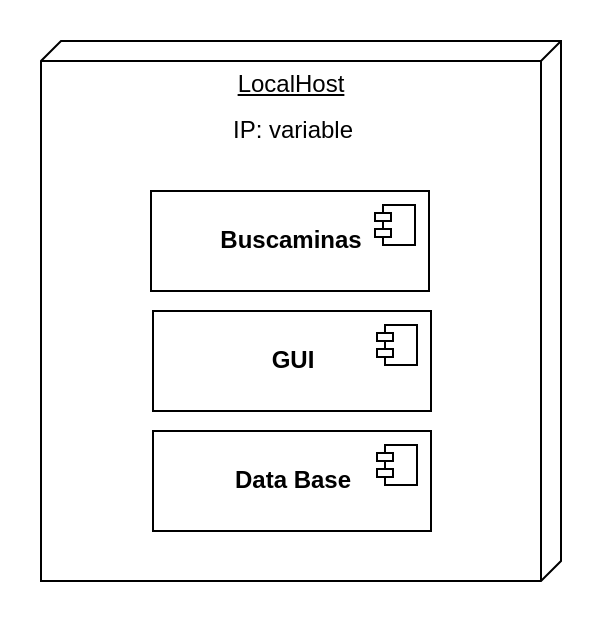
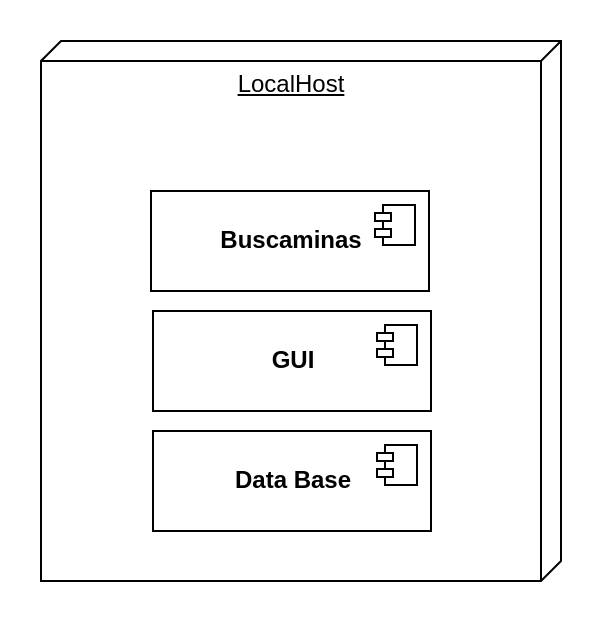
node "IP: variable": removed
